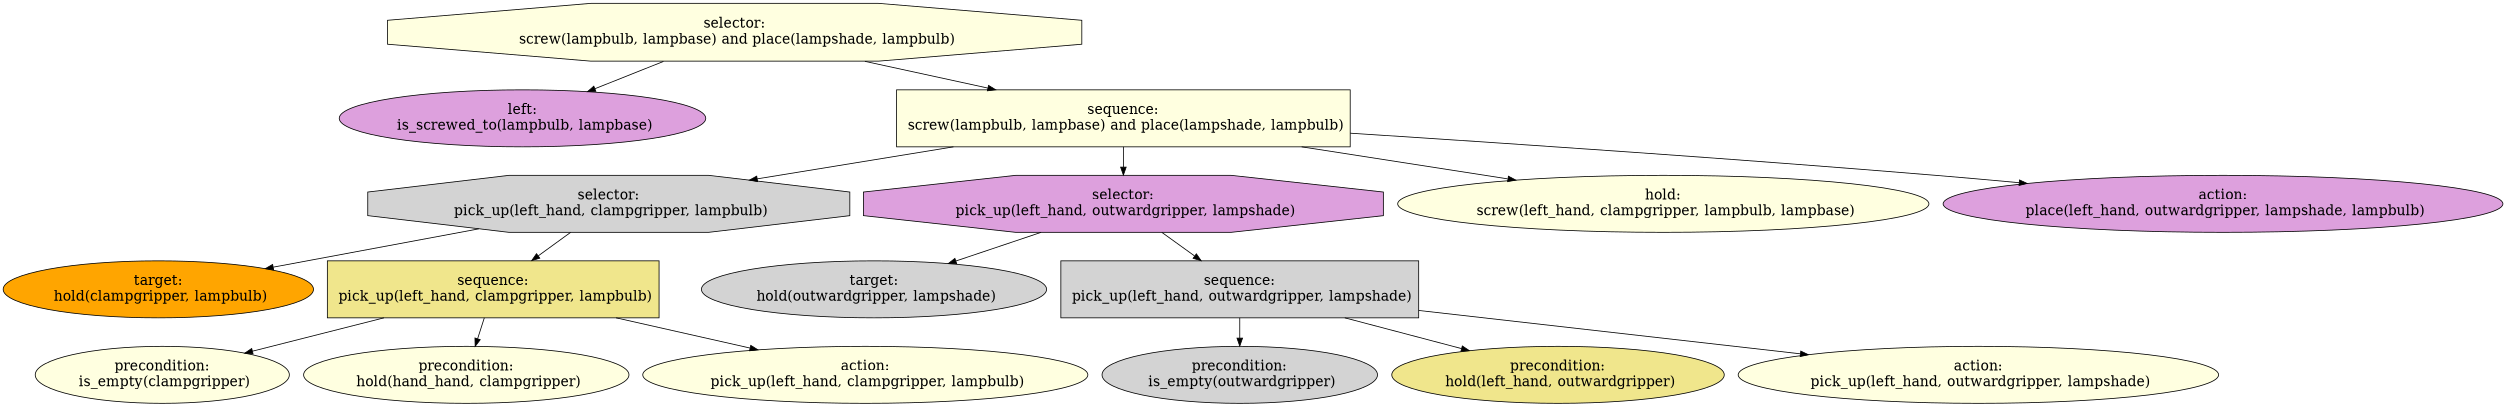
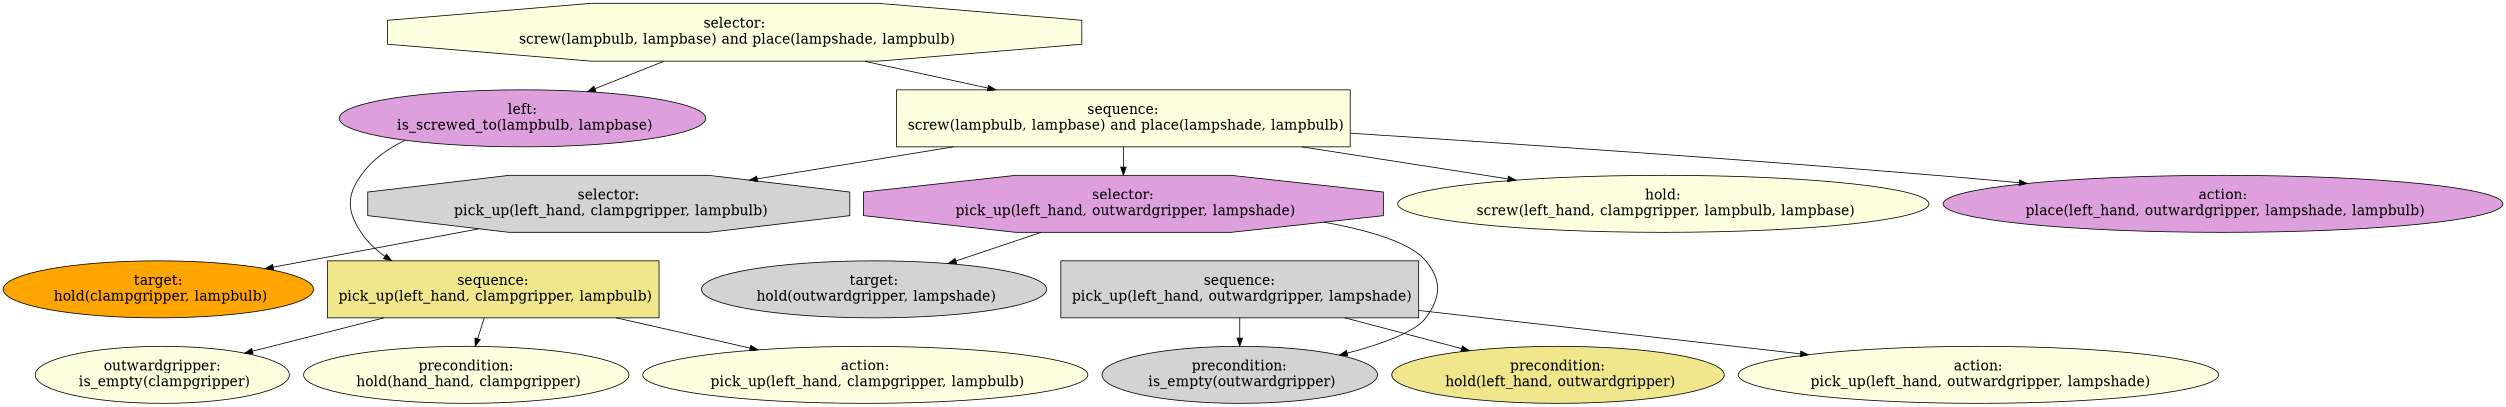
edge "selector: pick_up(left_hand, clampgripper, lampbulb)" -> "sequence: pick_up(left_hand, clampgripper, lampbulb)": now "left: is_screwed_to(lampbulb, lampbase)" -> "sequence: pick_up(left_hand, clampgripper, lampbulb)"
edge "selector: pick_up(left_hand, outwardgripper, lampshade)" -> "sequence: pick_up(left_hand, outwardgripper, lampshade)": now "selector: pick_up(left_hand, outwardgripper, lampshade)" -> "precondition: is_empty(outwardgripper)"
node "precondition: is_empty(clampgripper)": label "precondition: is_empty(clampgripper)" -> "outwardgripper: is_empty(clampgripper)"
